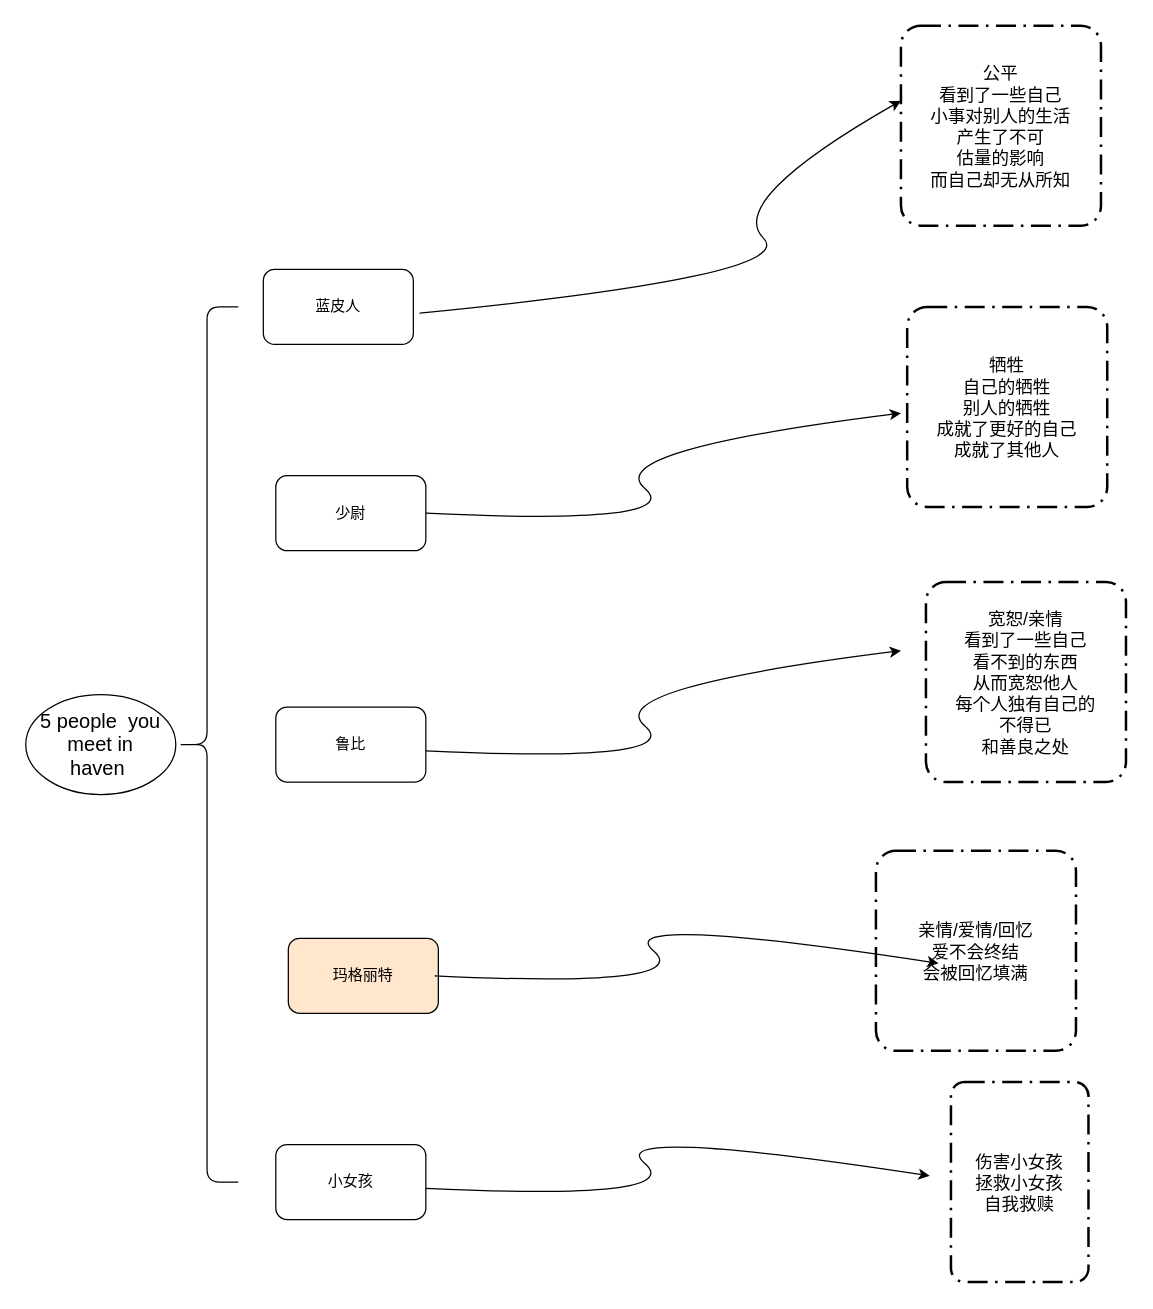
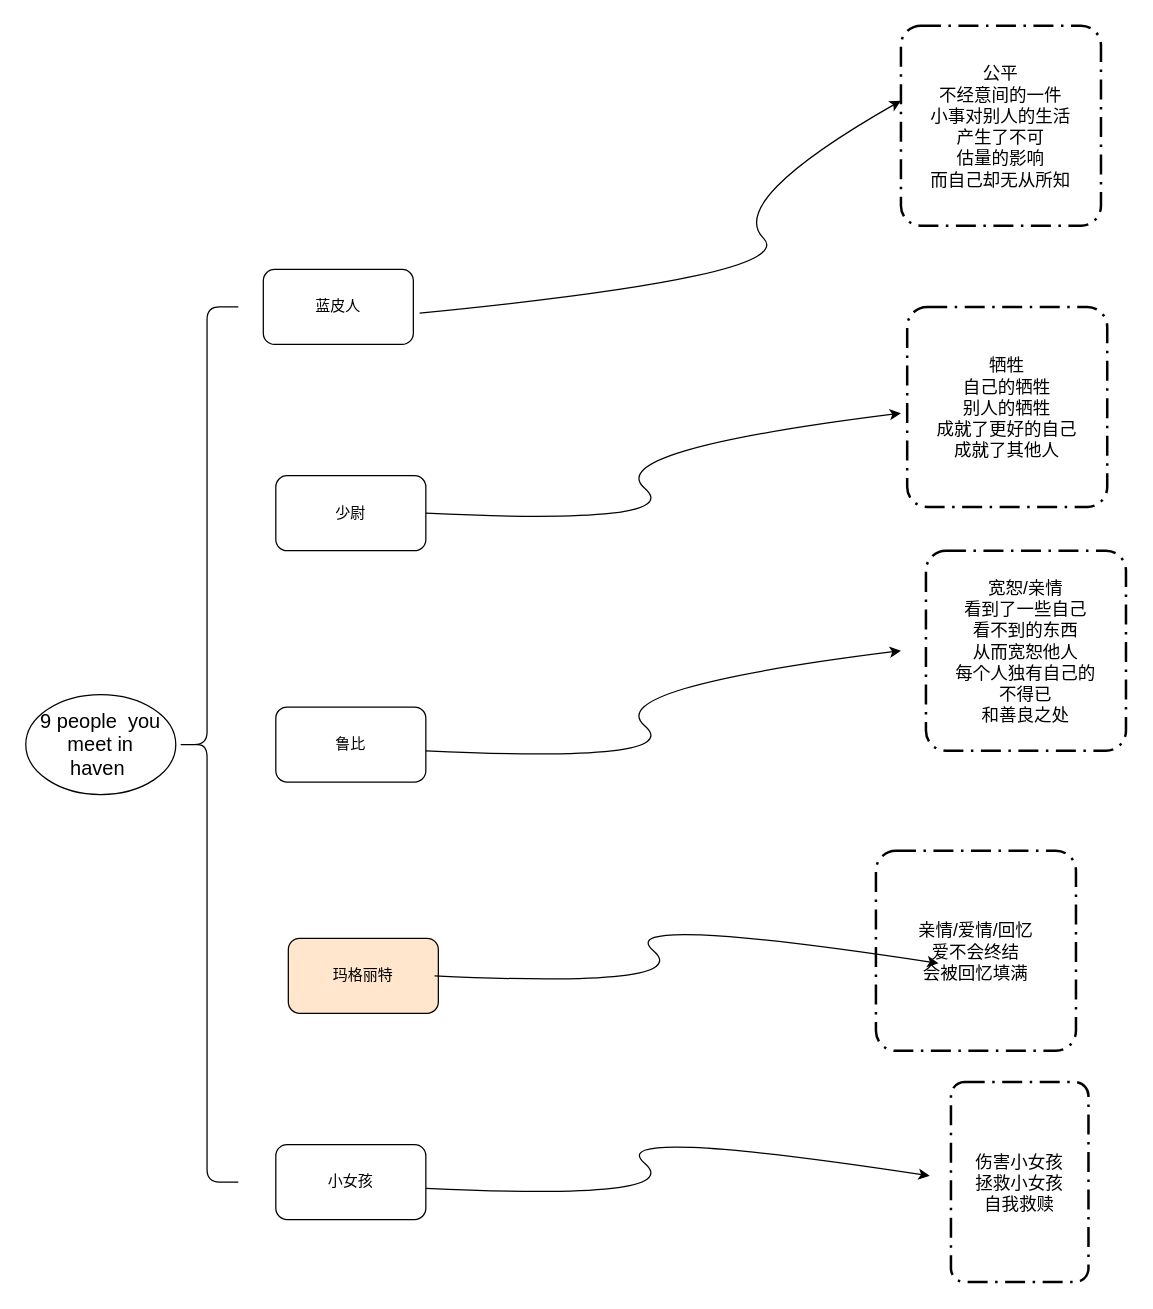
node "公平 看到了一些自己 小事对别人的生活 产生了不可 估量的影响 而自己却无从所知": label "公平 看到了一些自己 小事对别人的生活 产生了不可 估量的影响 而自己却无从所知" -> "公平 不经意间的一件 小事对别人的生活 产生了不可 估量的影响 而自己却无从所知"
node "宽恕/亲情 看到了一些自己 看不到的东西 从而宽恕他人 每个人独有自己的 不得已 和善良之处": moved (1026, 682) -> (1026, 651)
node "5 people you meet in haven": label "5 people you meet in haven" -> "9 people you meet in haven"
